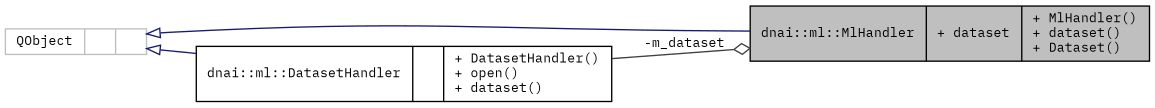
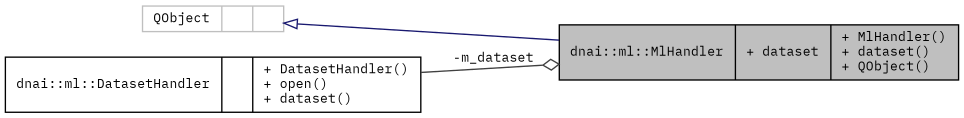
node "dnai::ml::MlHandler": text "+ Dataset()" -> "+ QObject()"
edge "dnai::ml::DatasetHandler" -> "QObject": removed
